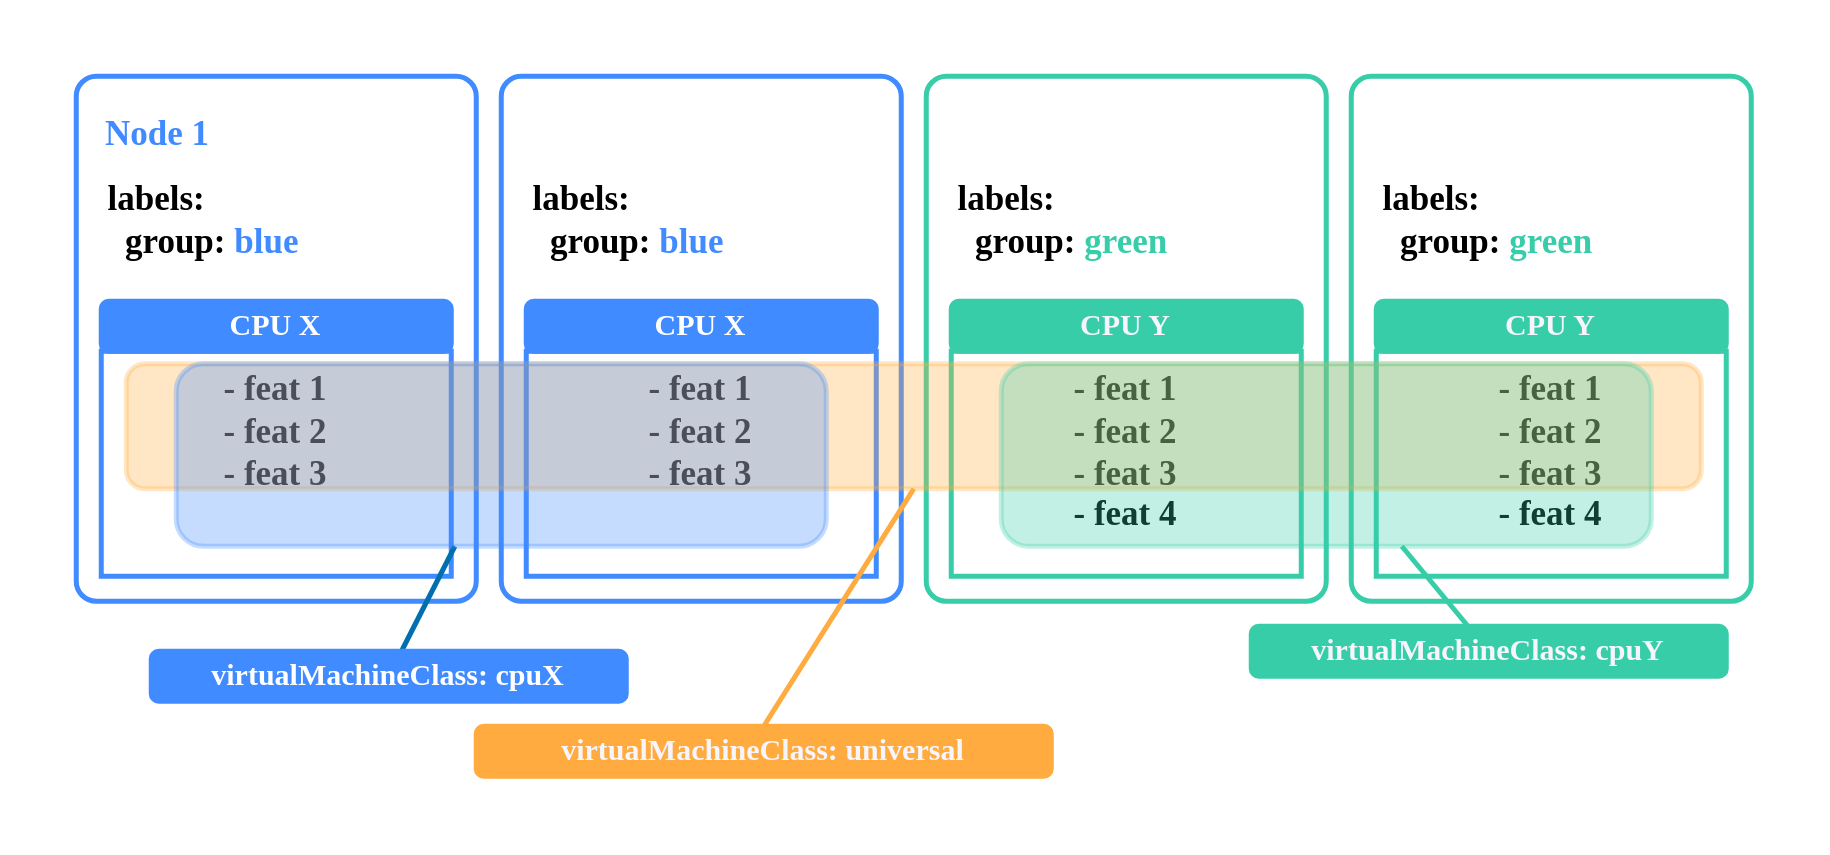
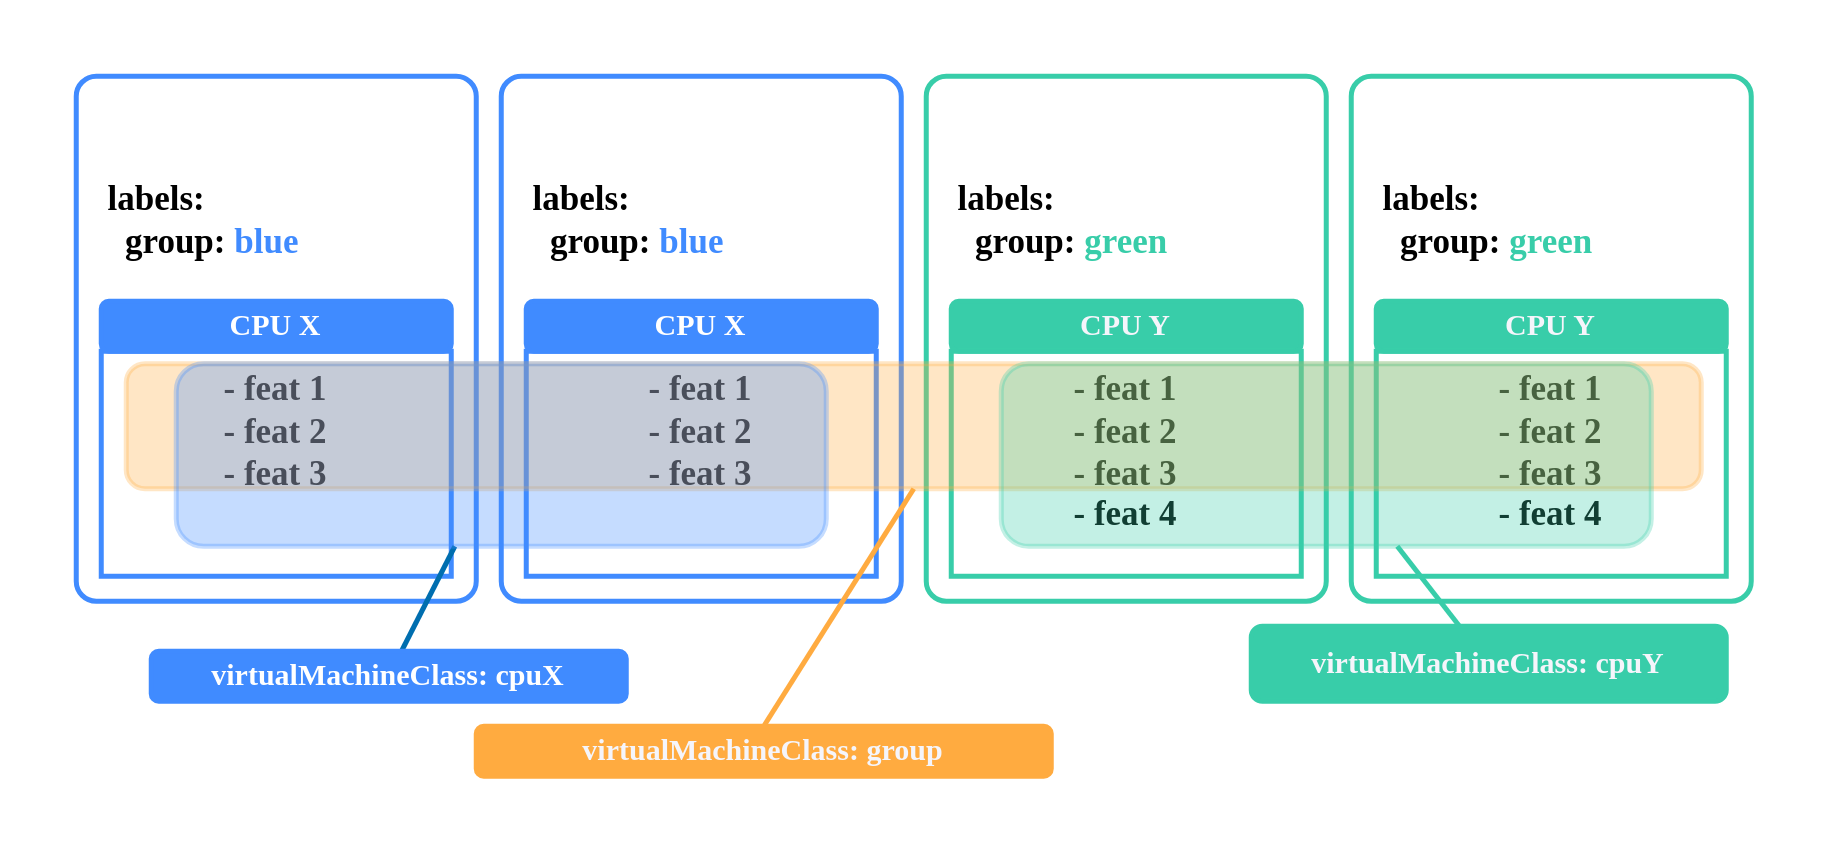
node "Node 1": removed
node "virtualMachineClass: cpuY": size 475x50 -> 475x75
node "virtualMachineClass: universal": label "virtualMachineClass: universal" -> "virtualMachineClass: group"
